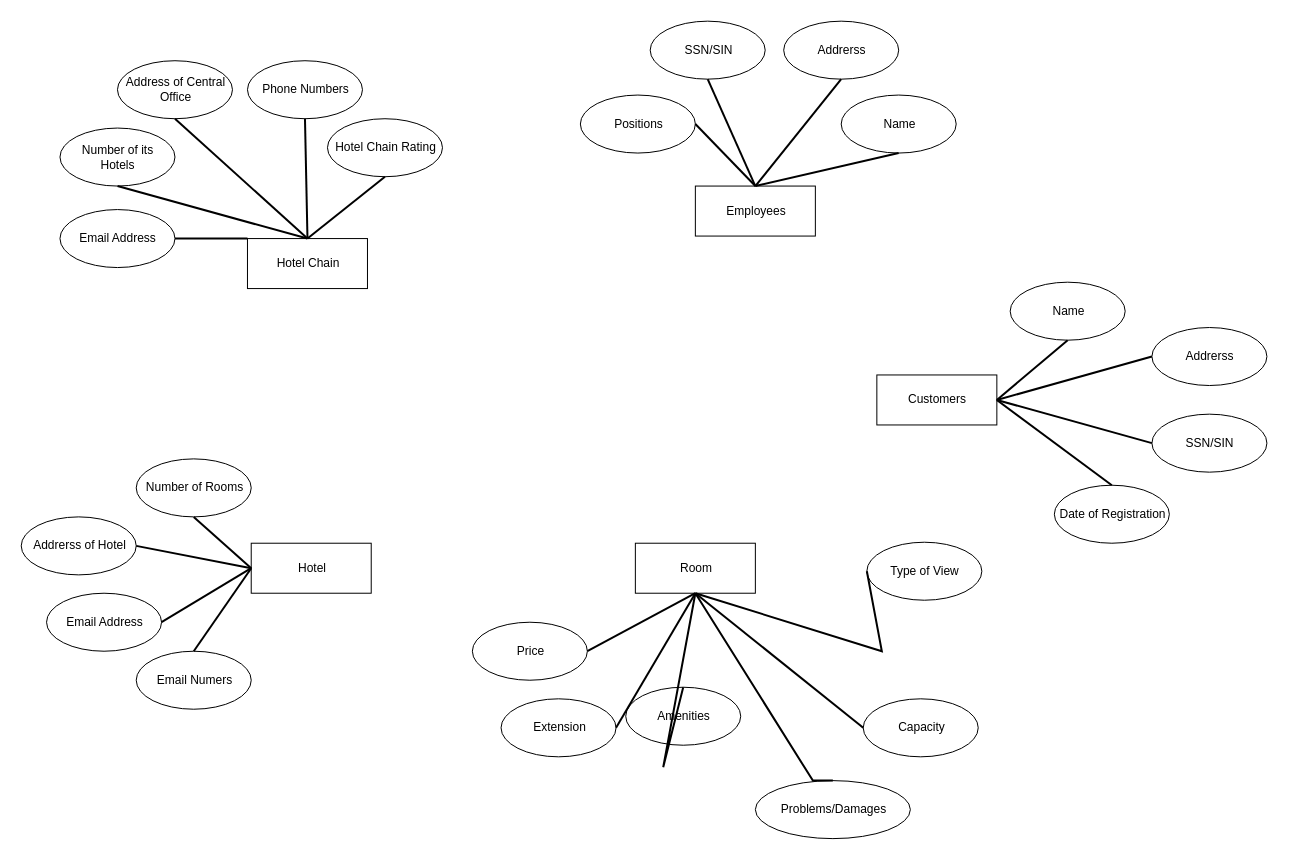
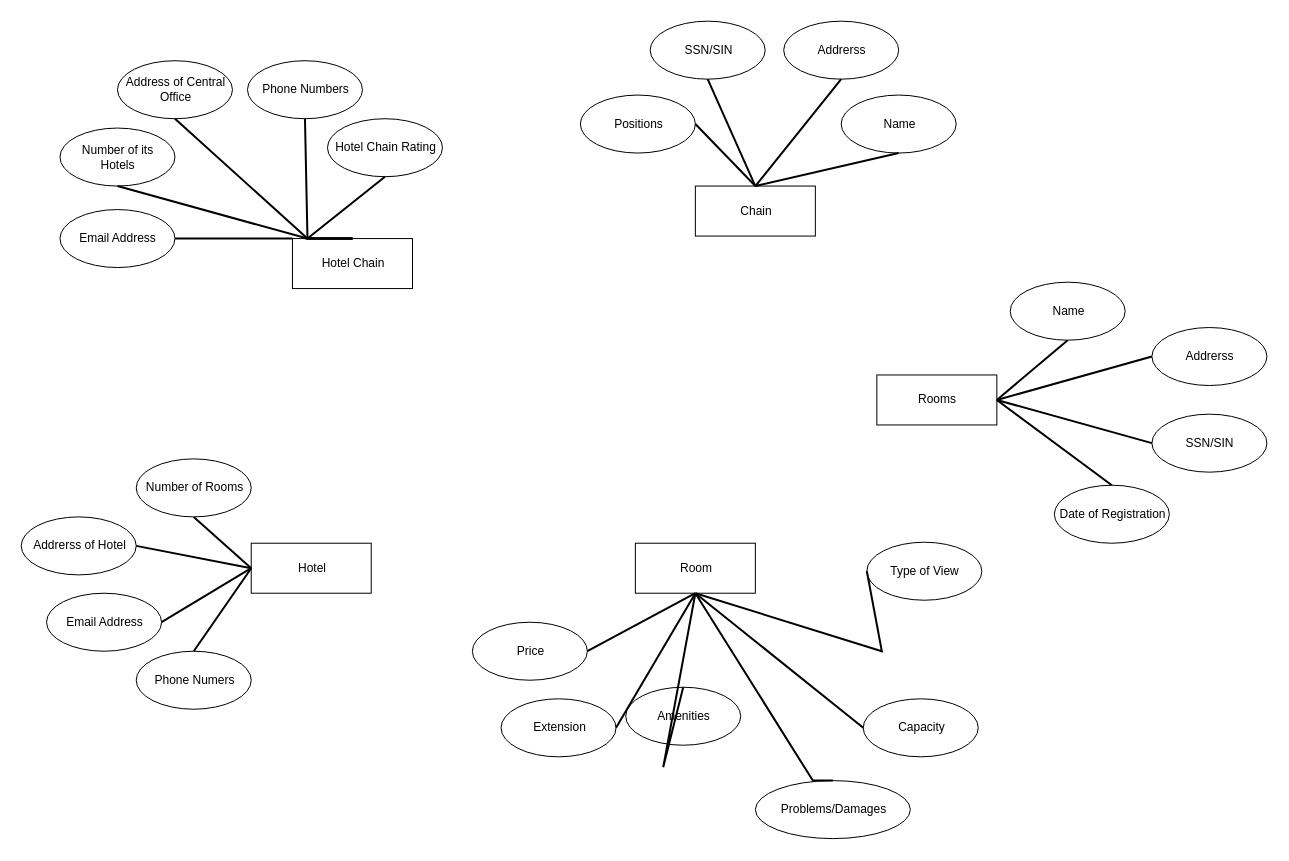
node "Employees": label "Employees" -> "Chain"
node "Hotel Chain": moved (307, 264) -> (352, 264)
node "Customers": label "Customers" -> "Rooms"
node "Email Numers": label "Email Numers" -> "Phone Numers"
